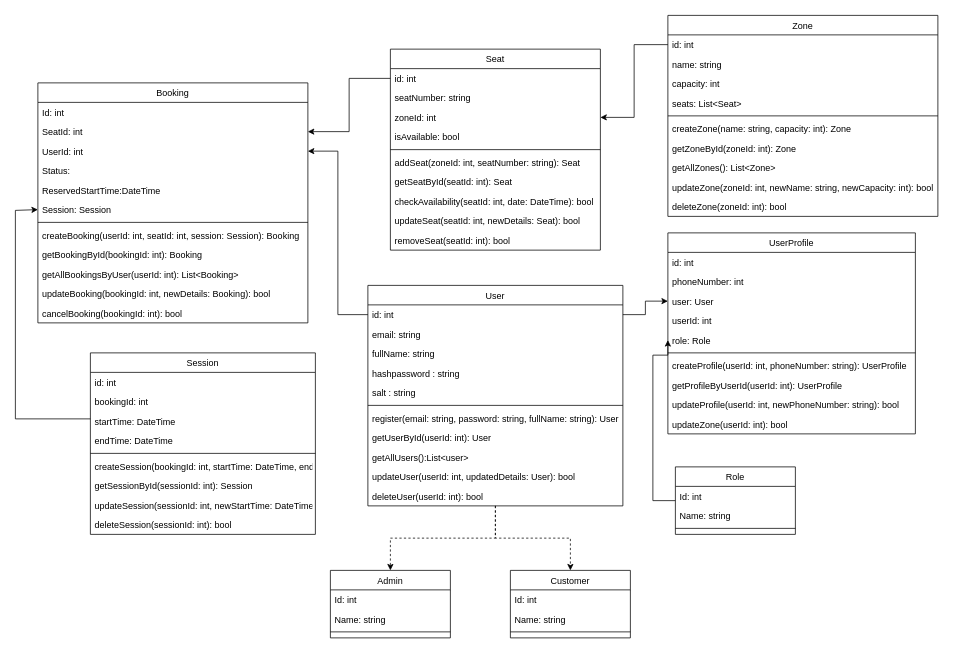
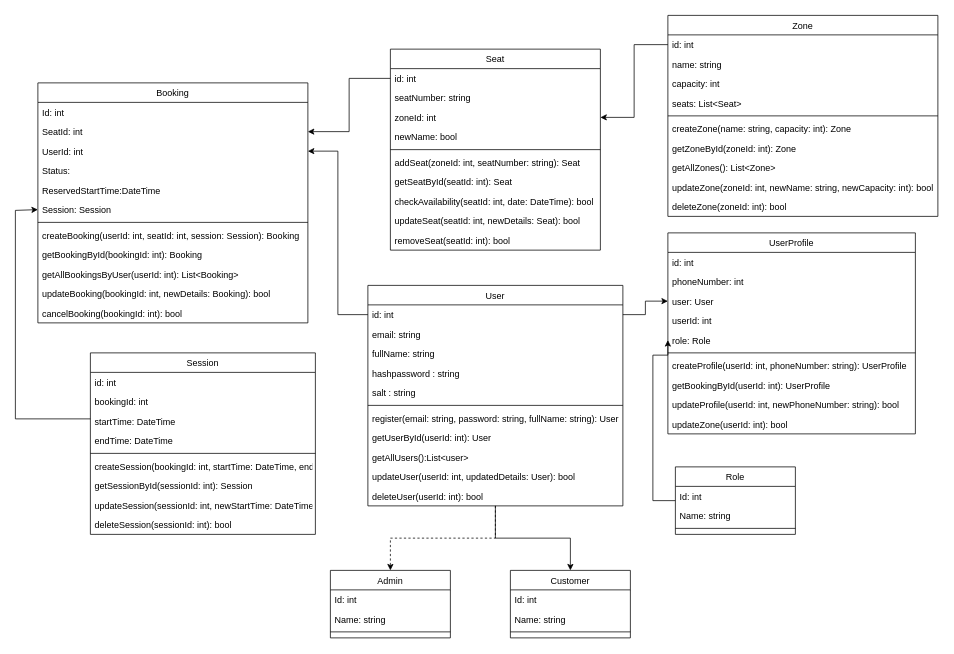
node "isAvailable: bool": label "isAvailable: bool" -> "newName: bool"
node "getProfileByUserId(userId: int): UserProfile": label "getProfileByUserId(userId: int): UserProfile" -> "getBookingById(userId: int): UserProfile"
edge "User" -> "Customer": style dashed -> solid
